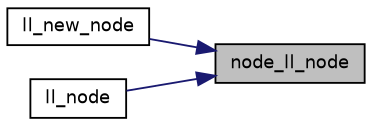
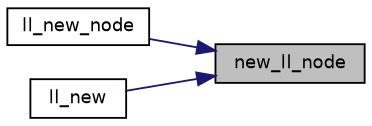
node "node_ll_node": label "node_ll_node" -> "new_ll_node"
node "ll_node": label "ll_node" -> "ll_new"
